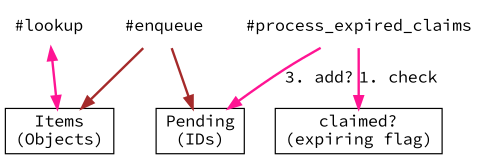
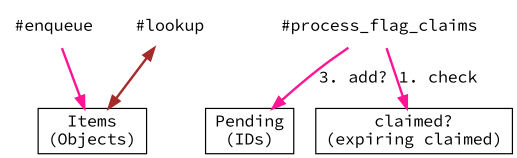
node "#process_expired_claims": label "#process_expired_claims" -> "#process_flag_claims"
edge "#enqueue" -> "Pending (IDs)": removed
edge "#enqueue" -> "Items (Objects)": color brown -> deeppink
edge "#lookup" -- "Items (Objects)": color deeppink -> brown
node "claimed? (expiring flag)": label "claimed? (expiring flag)" -> "claimed? (expiring claimed)"
